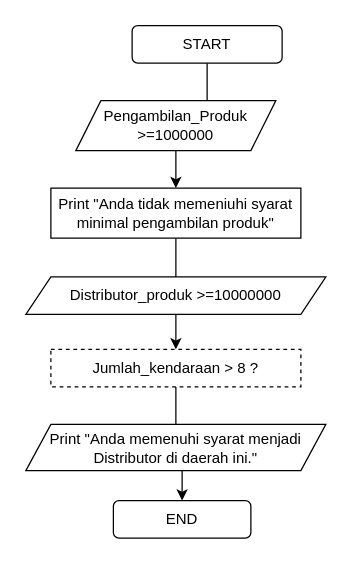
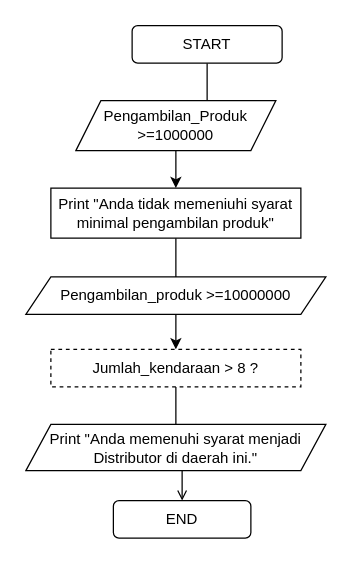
node "Distributor_produk >=10000000": label "Distributor_produk >=10000000" -> "Pengambilan_produk >=10000000"
edge "Jumlah_kendaraan > 8 ?" -> "END": arrowhead classic -> open
